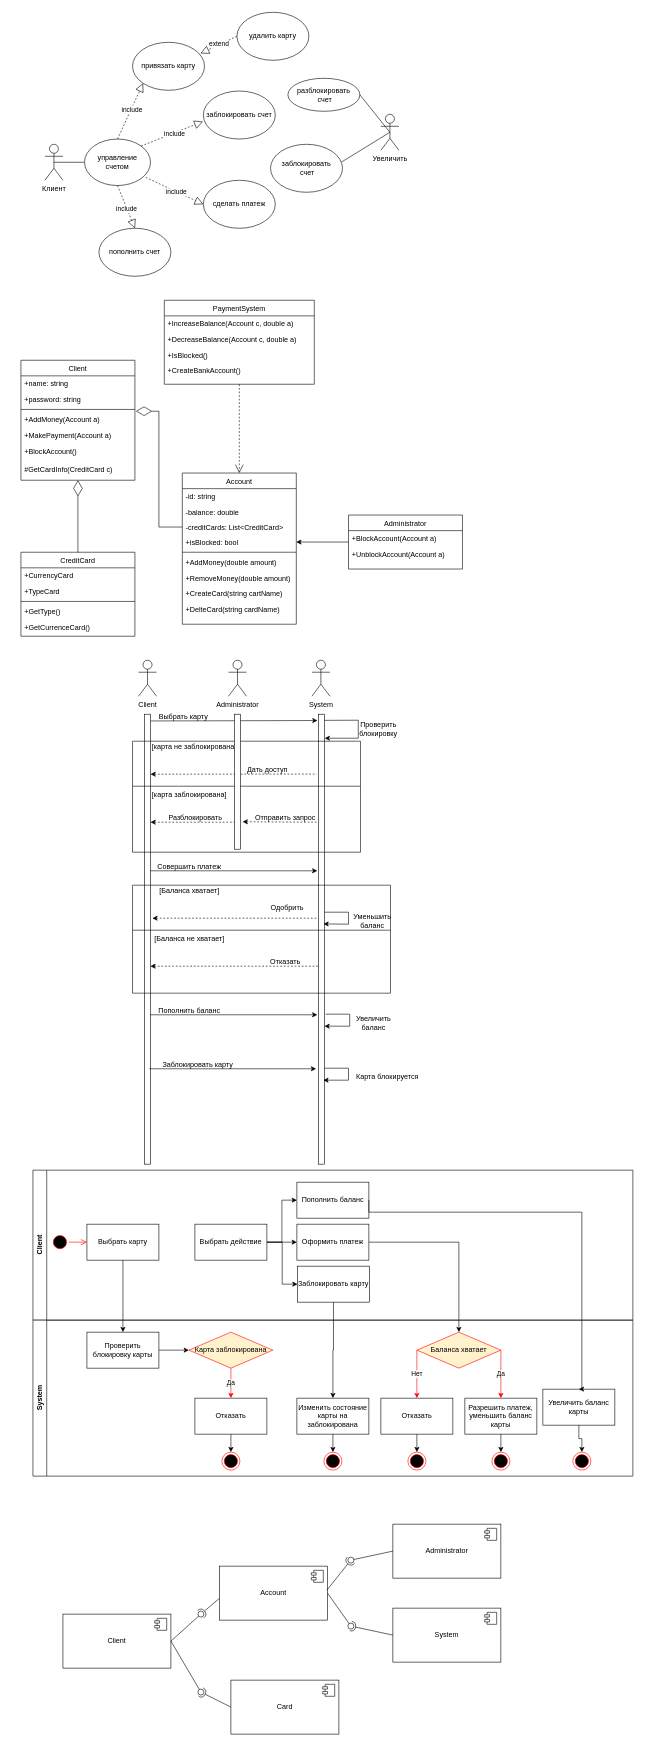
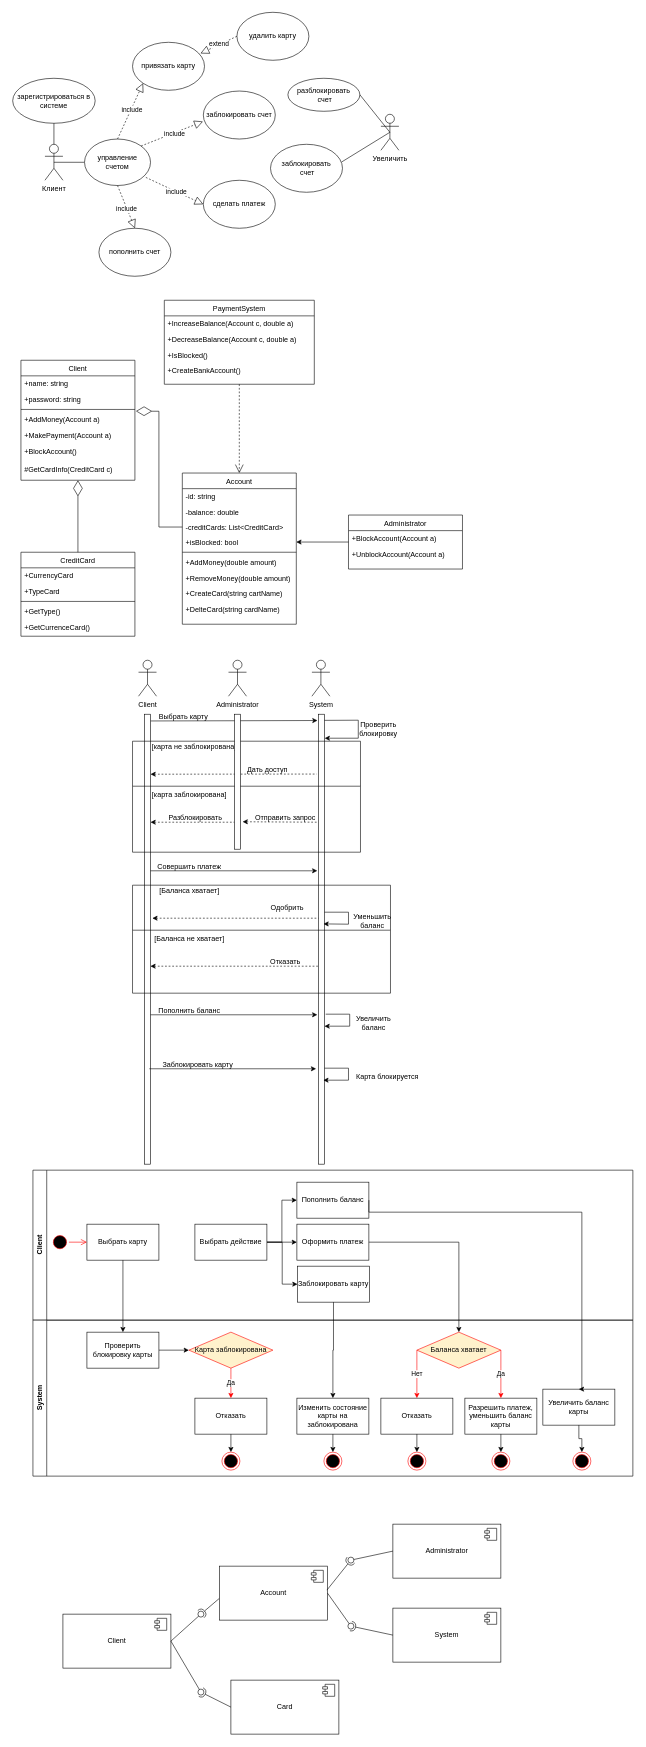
node "зарегистрироваться в системе": added
edge "зарегистрироваться в системе" -- "Клиент": added
